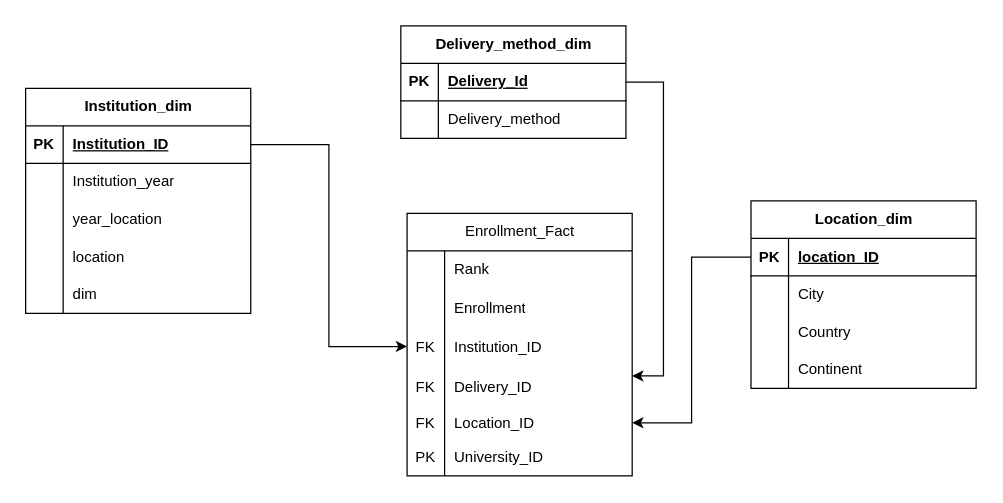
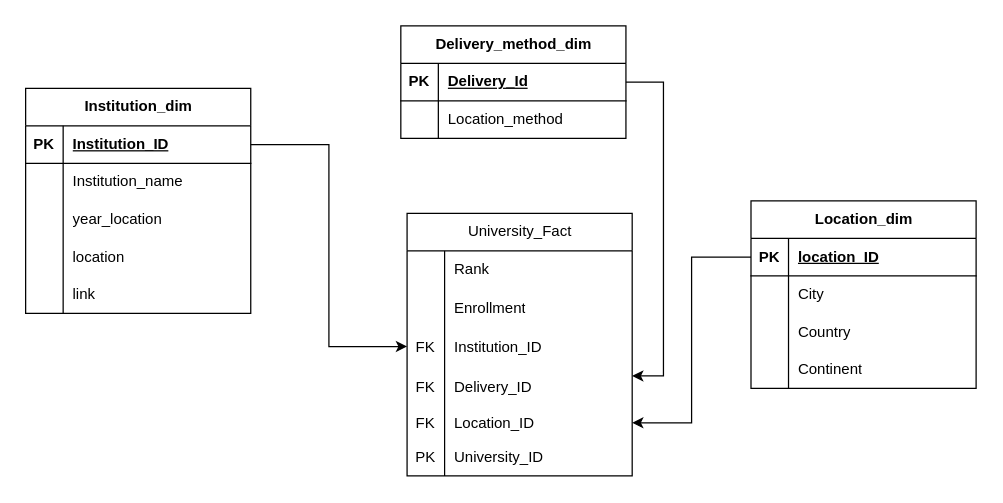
node "Delivery_method": label "Delivery_method" -> "Location_method"
node "Institution_year": label "Institution_year" -> "Institution_name"
node "Enrollment_Fact": label "Enrollment_Fact" -> "University_Fact"
node "dim": label "dim" -> "link"
